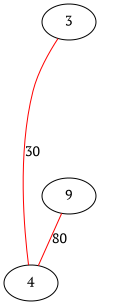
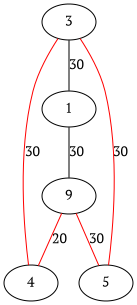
node "1": added
edge "9" -- "4": label "80" -> "20"
node "5": added
